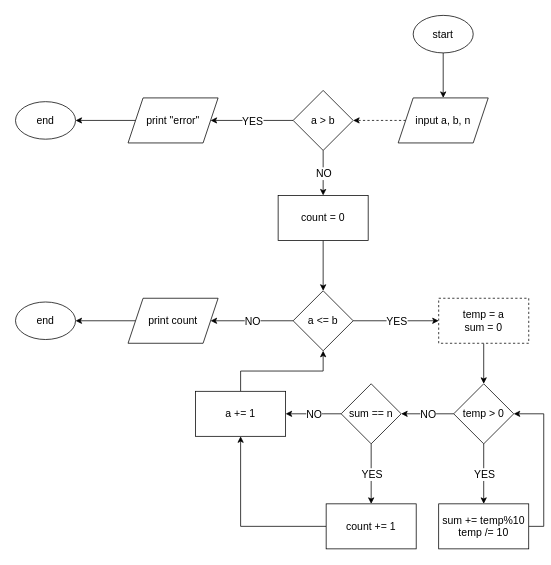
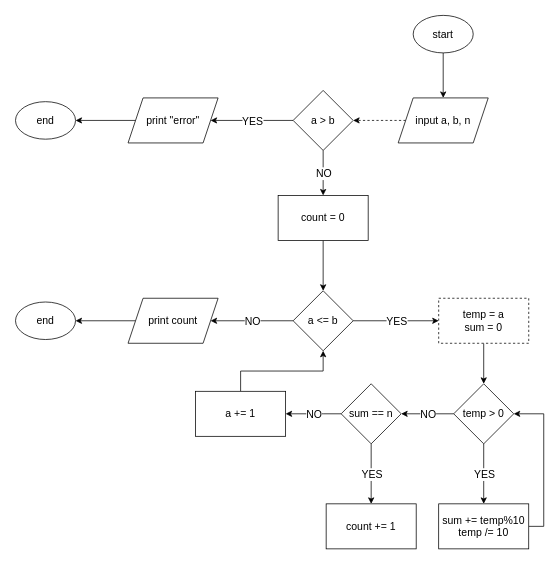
edge "count += 1" -> "a += 1": removed
